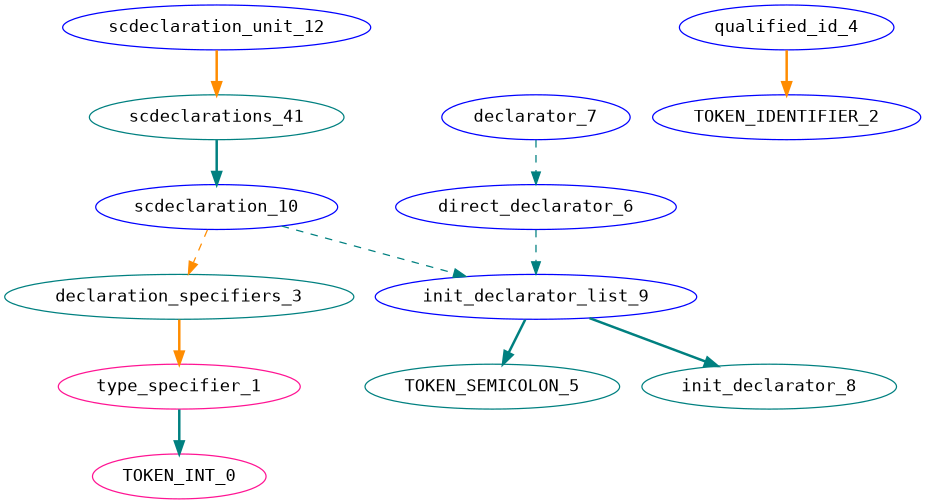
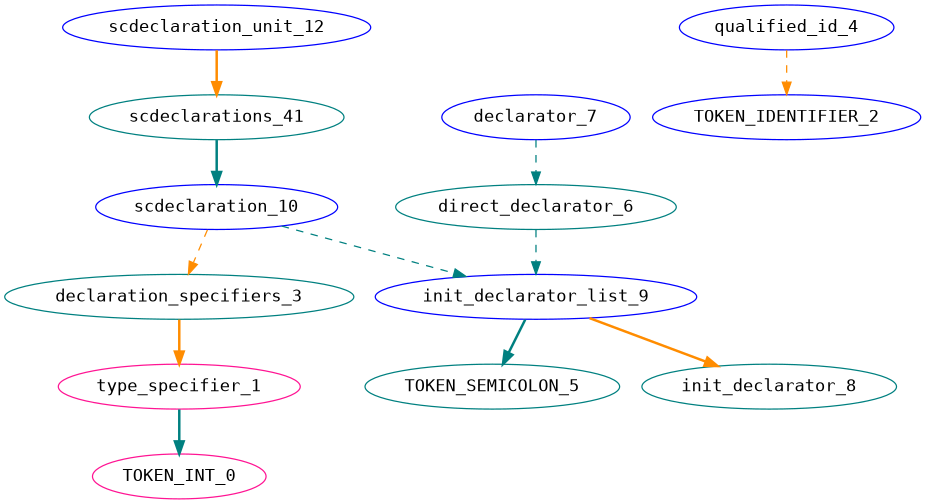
edge "qualified_id_4" -> "TOKEN_IDENTIFIER_2": style bold -> dashed
node "direct_declarator_6": color blue -> teal
edge "init_declarator_list_9" -> "init_declarator_8": color teal -> darkorange
